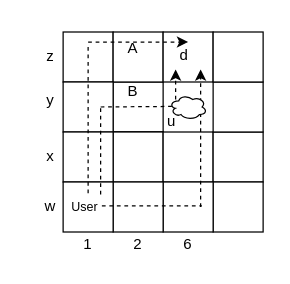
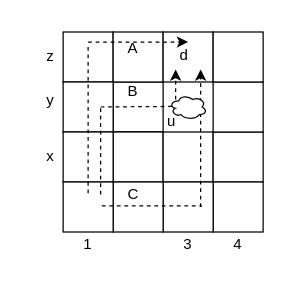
node "C": added
node "w": removed
node "User": removed
node "2": removed
node "6": label "6" -> "3"
node "4": added
